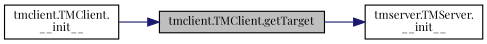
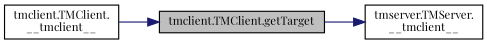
node "tmclient.TMClient. __init__": label "tmclient.TMClient. __init__" -> "tmclient.TMClient. __tmclient__"
node "tmserver.TMServer. __init__": label "tmserver.TMServer. __init__" -> "tmserver.TMServer. __tmclient__"
